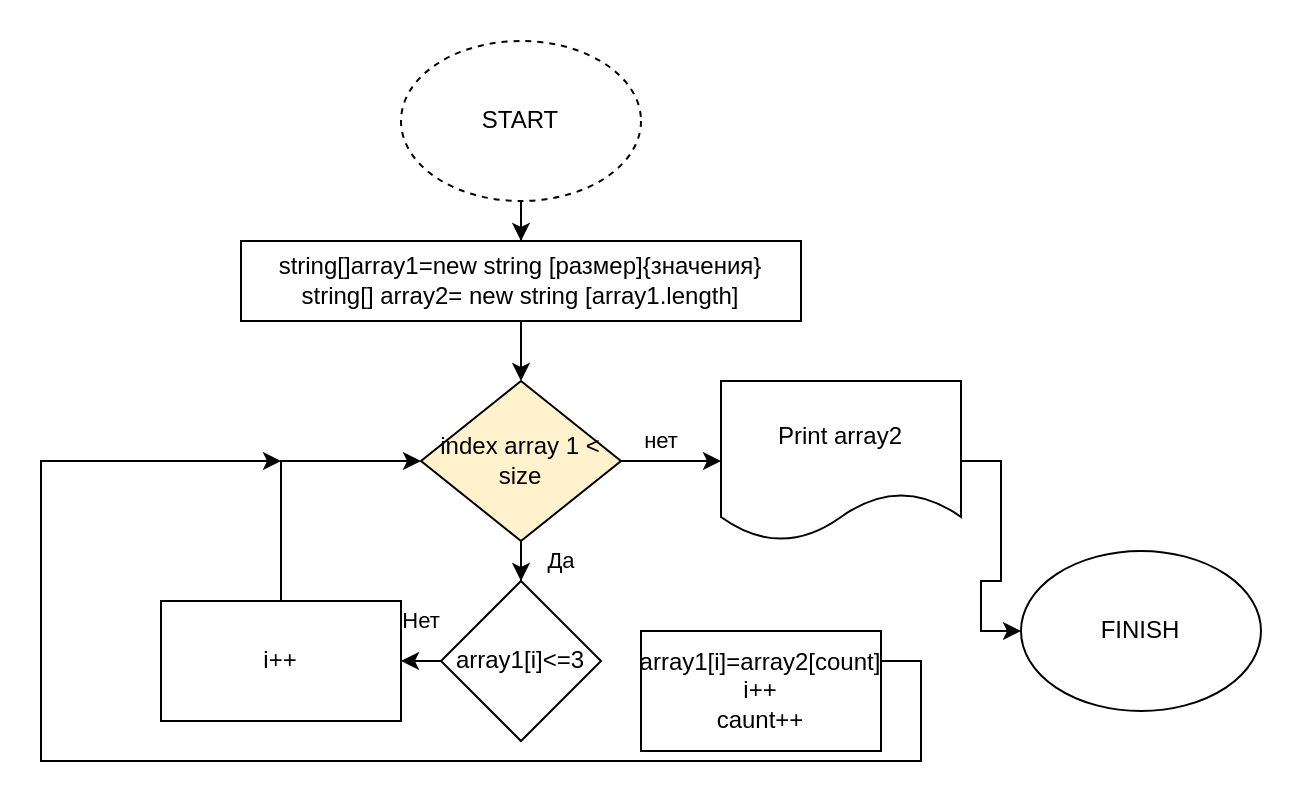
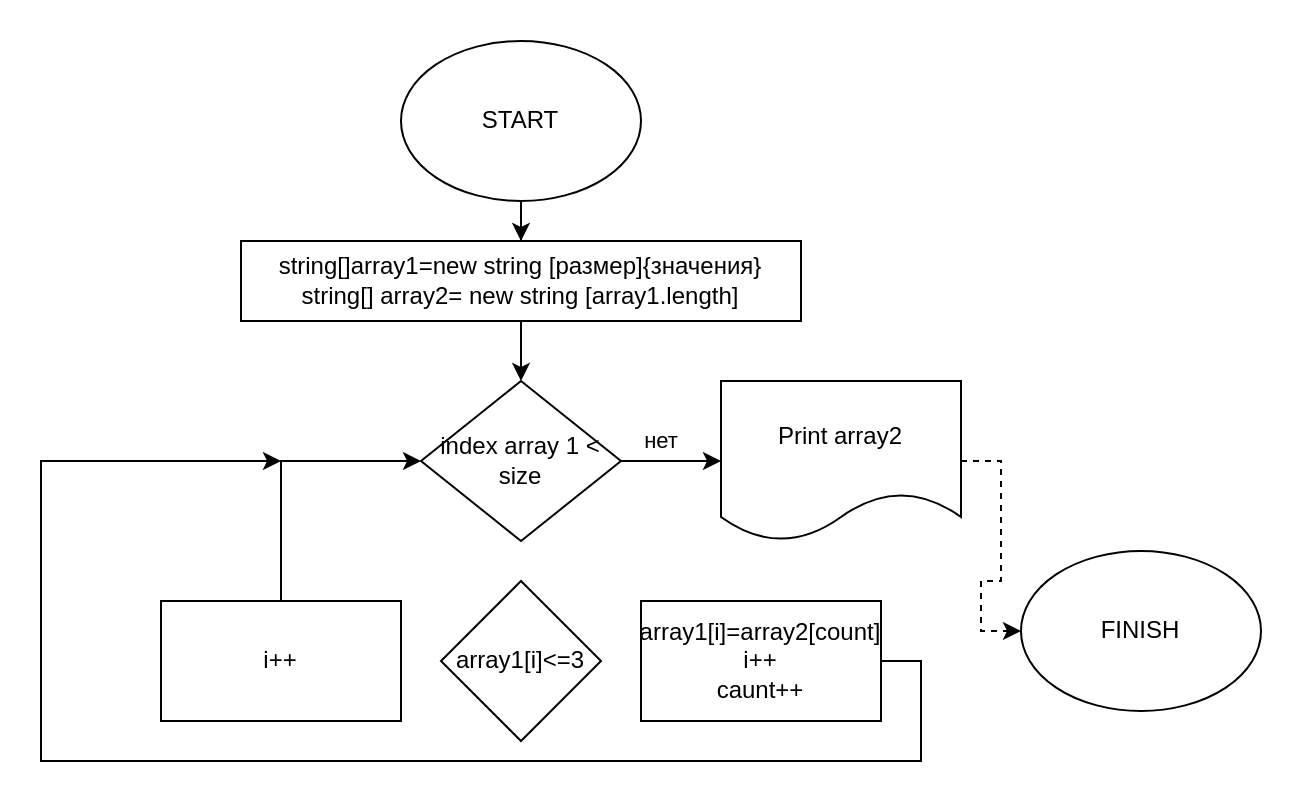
node "START": style dashed -> solid
node "index array 1 < size": fillcolor #fff2cc -> #ffffff
edge "Print array2" -> "FINISH": style solid -> dashed
edge "index array 1 < size" -> "array1[i]<=3": removed, label "Да"
edge "array1[i]<=3" -> "i++": removed, label "Нет"
node "array1[i]=array2[count] i++ caunt++": moved (761, 691) -> (761, 661)
